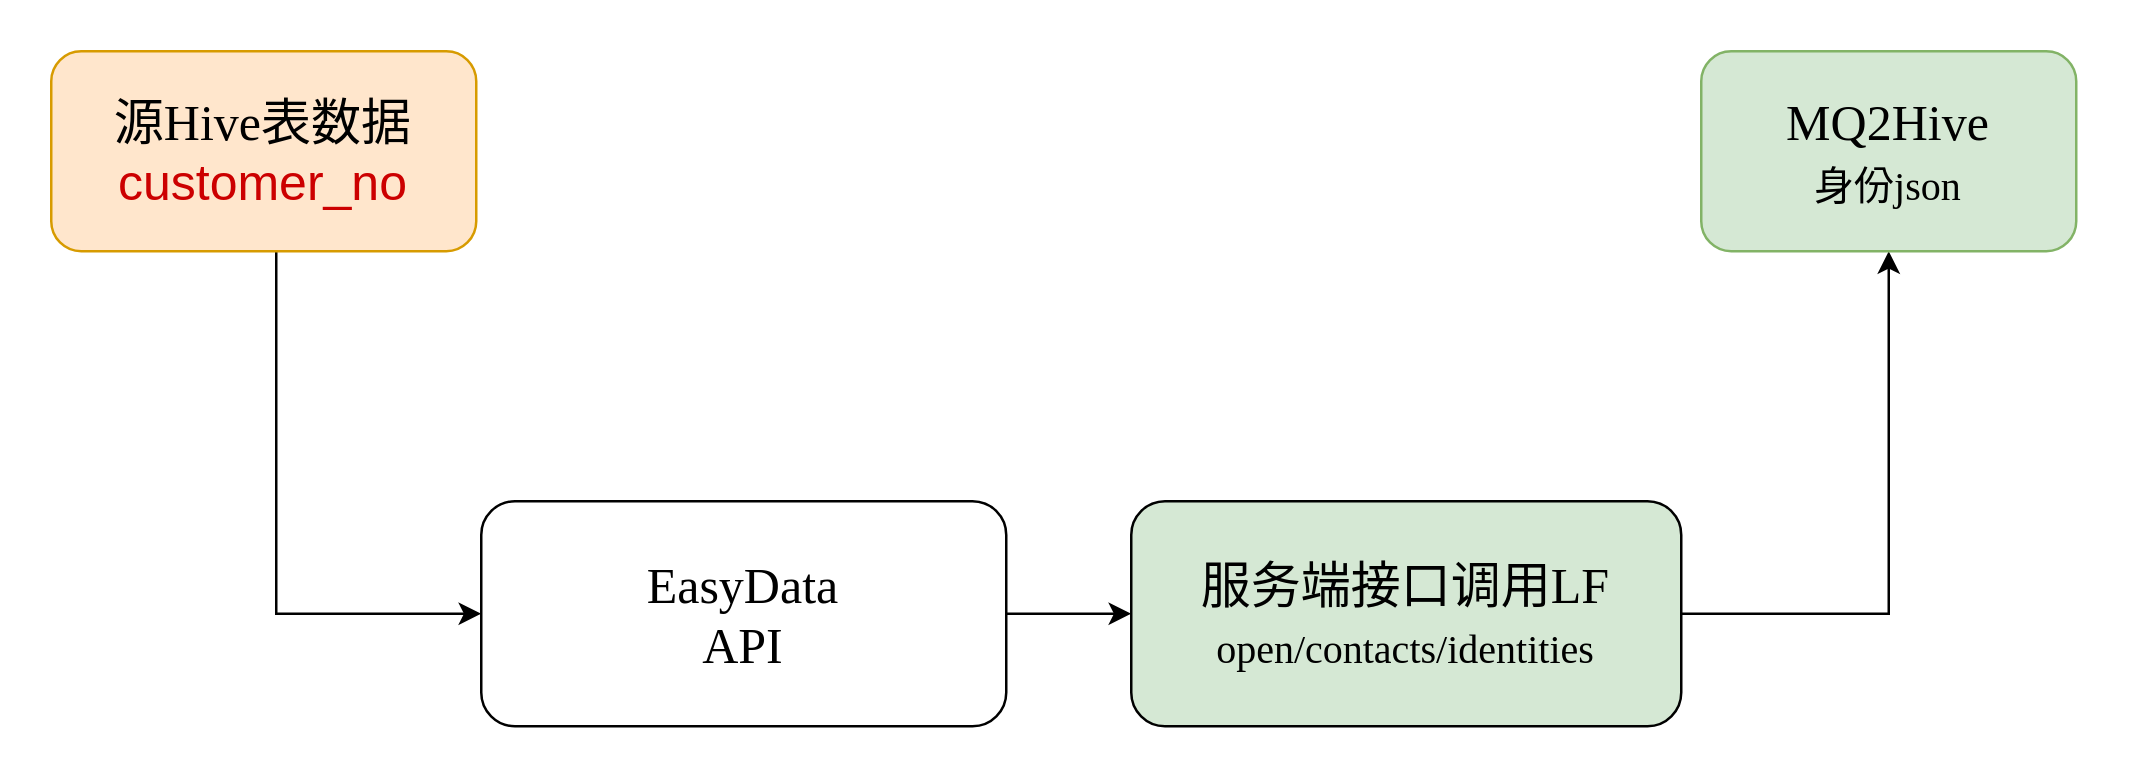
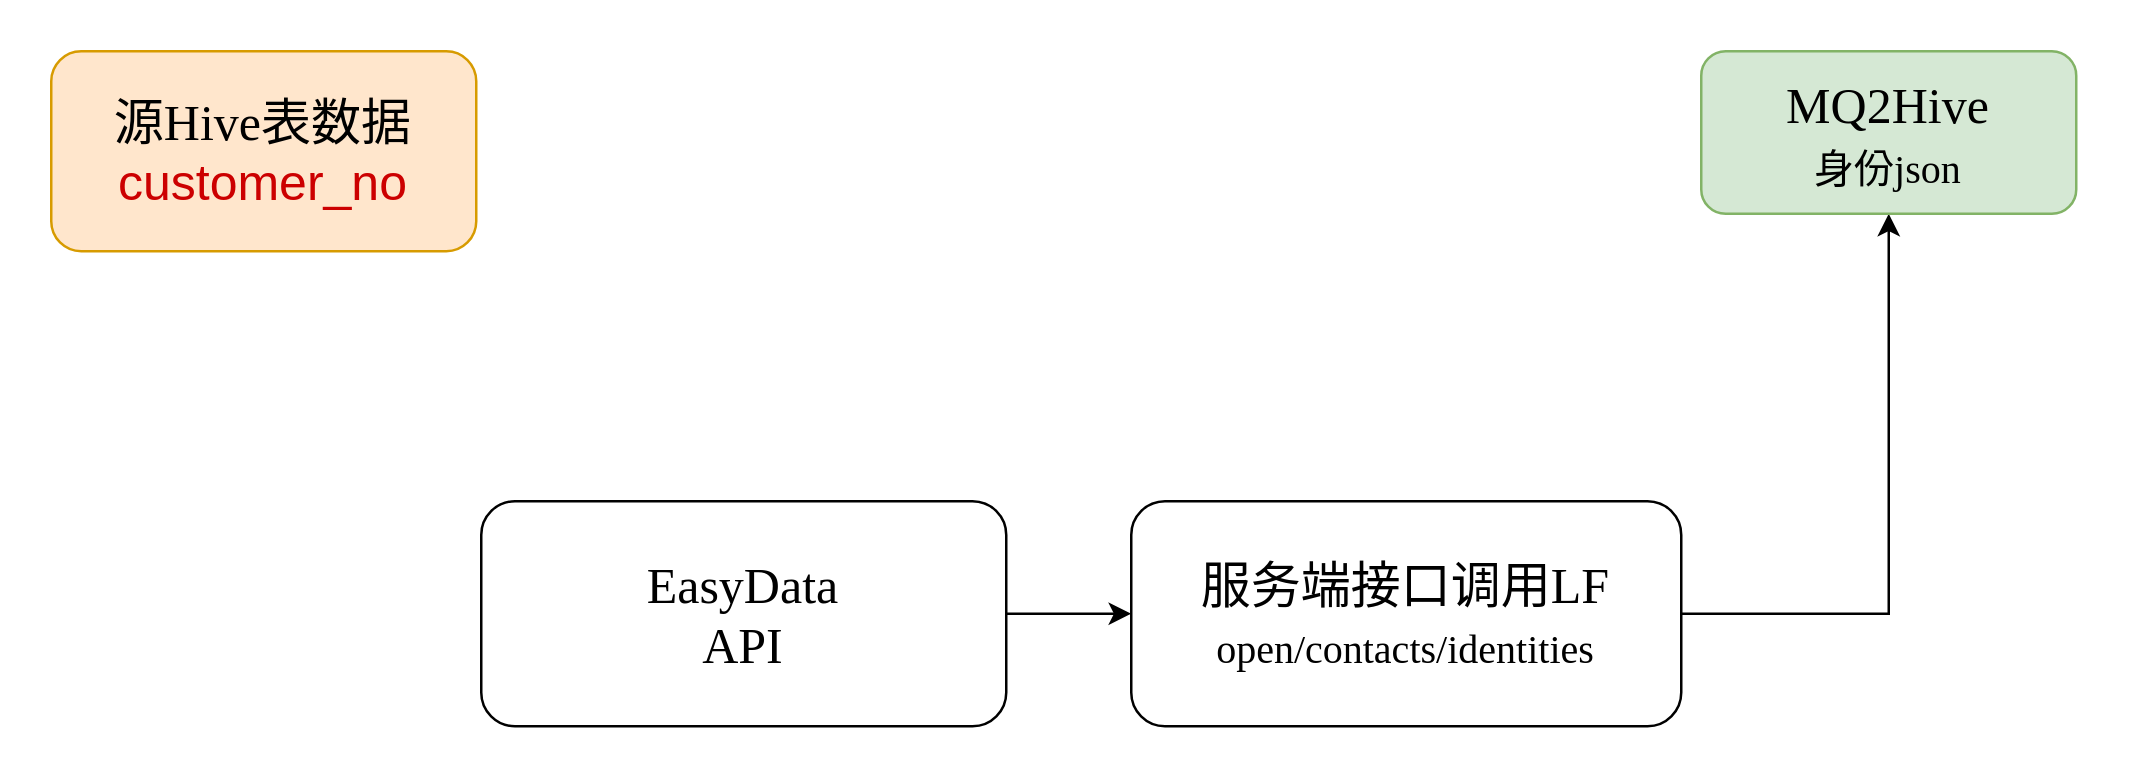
node "MQ2Hive 身份json": size 375x200 -> 375x163
edge "源Hive表数据 customer_no" -> "EasyData API": removed
node "服务端接口调用LF open/contacts/identities": fillcolor #d5e8d4 -> #ffffff
